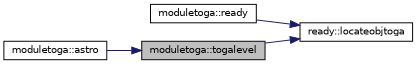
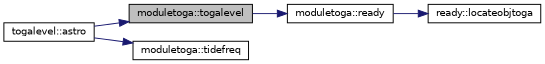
edge "moduletoga::togalevel" -> "ready::locateobjtoga": now "moduletoga::togalevel" -> "moduletoga::ready"
node "moduletoga::astro": label "moduletoga::astro" -> "togalevel::astro"
node "moduletoga::tidefreq": added
